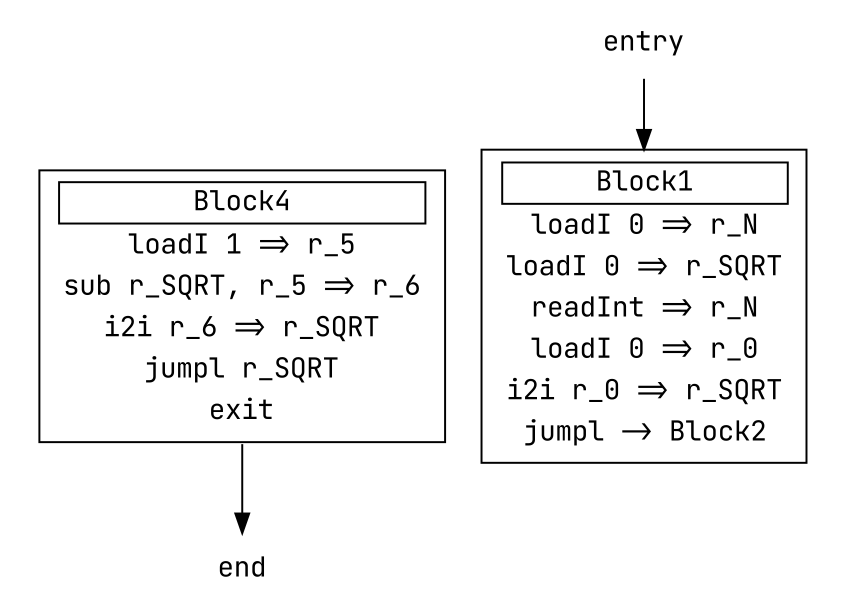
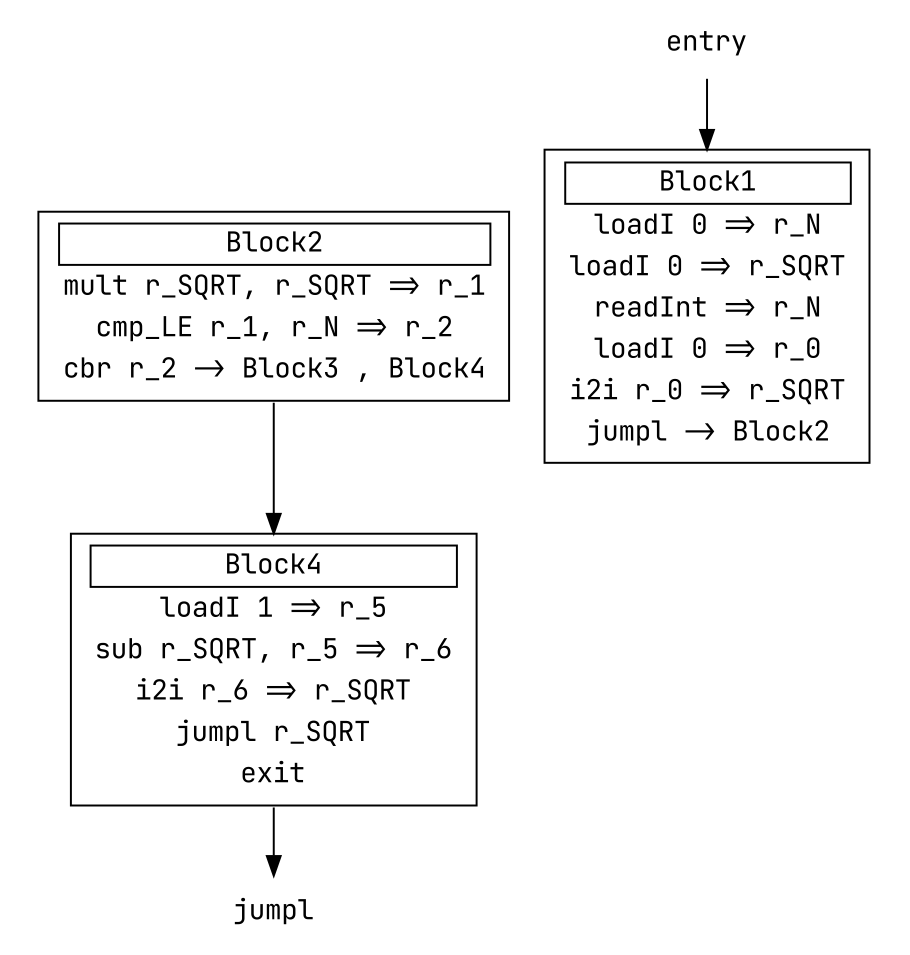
node "Block2": added
node "end": label "end" -> "jumpl"
